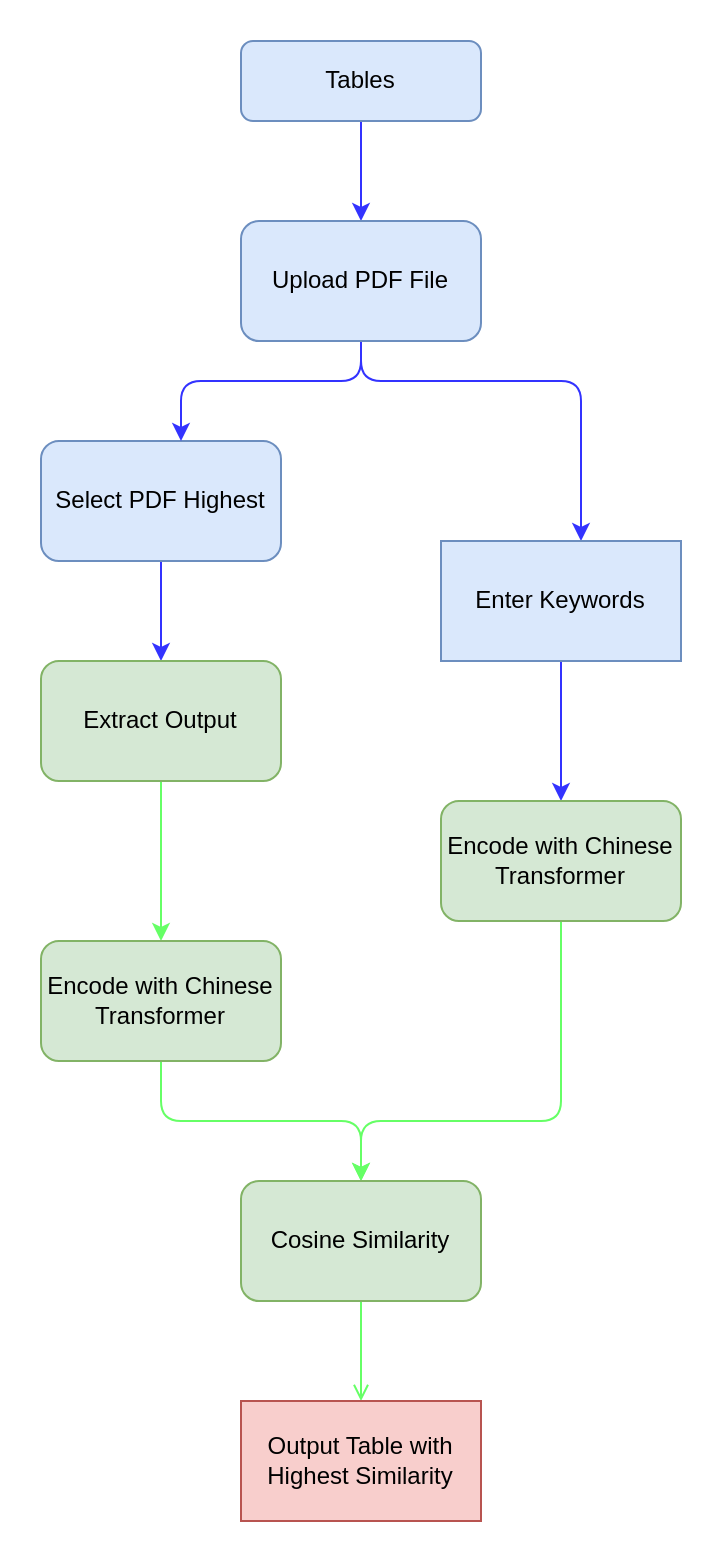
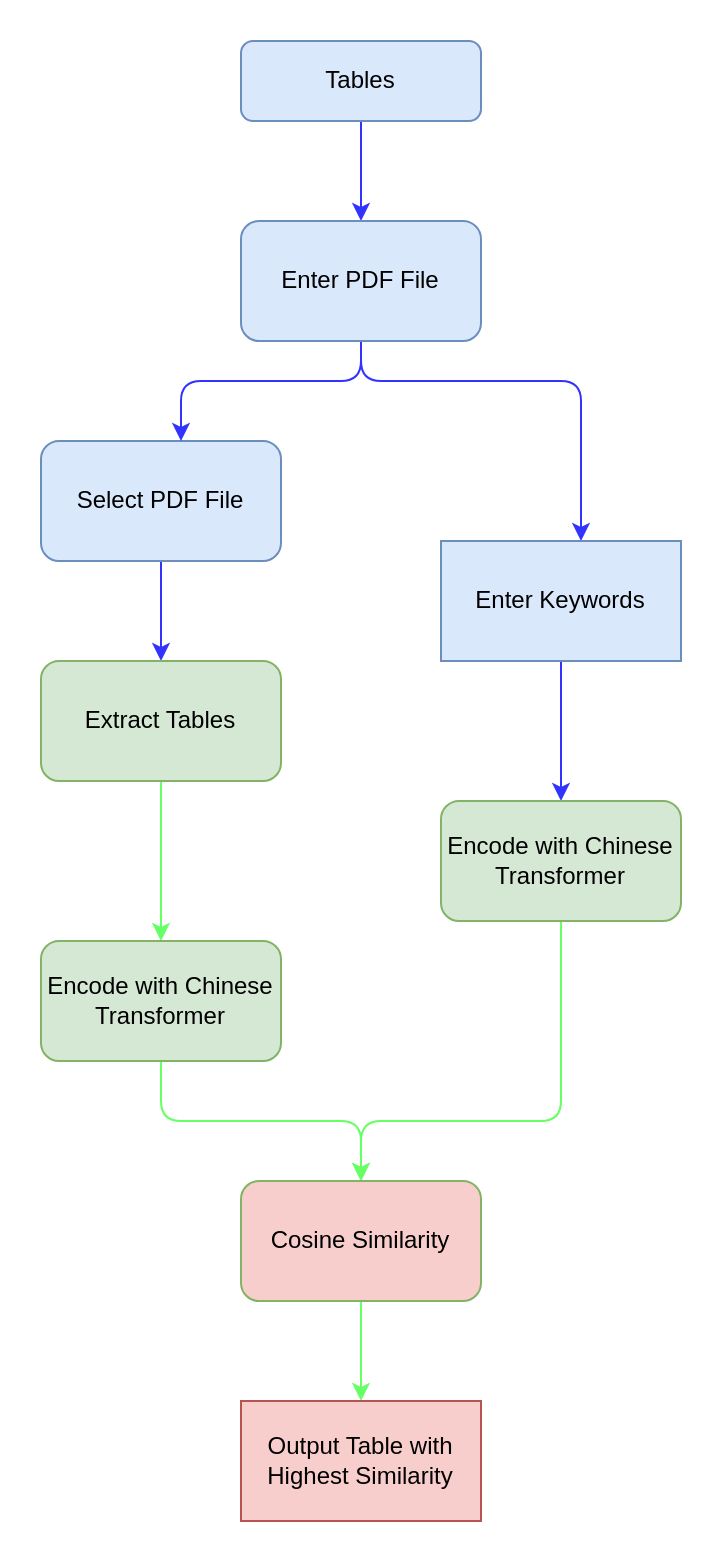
node "Upload PDF File": label "Upload PDF File" -> "Enter PDF File"
node "Select PDF Highest": label "Select PDF Highest" -> "Select PDF File"
node "Extract Output": label "Extract Output" -> "Extract Tables"
node "Cosine Similarity": fillcolor #d5e8d4 -> #f8cecc
edge "Cosine Similarity" -> "Output Table with Highest Similarity": arrowhead open -> classic
